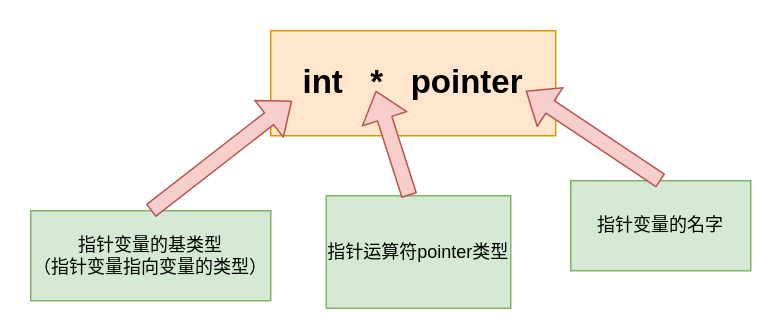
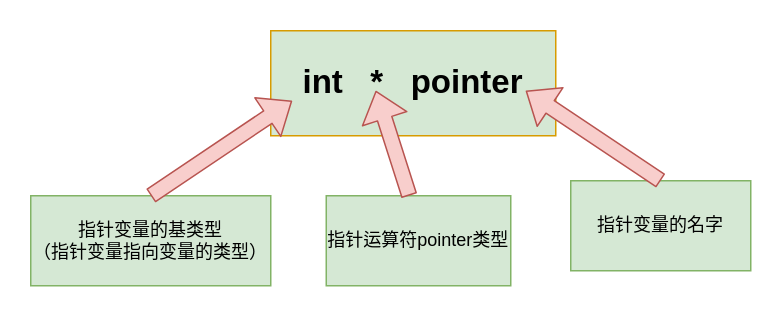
node "int * pointer": fillcolor #ffe6cc -> #d5e8d4
node "指针运算符pointer类型": size 185x113 -> 185x90
node "指针变量的基类型 （指针变量指向变量的类型）": moved (151, 256) -> (151, 241)
